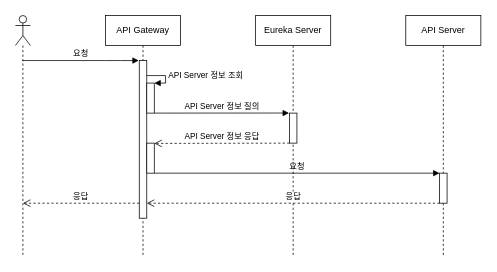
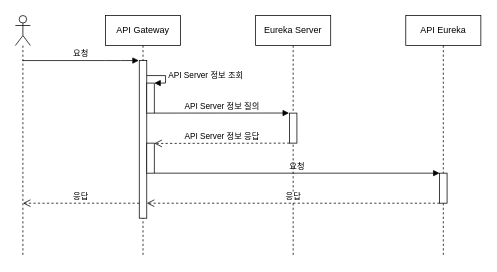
node "API Server": label "API Server" -> "API Eureka"
